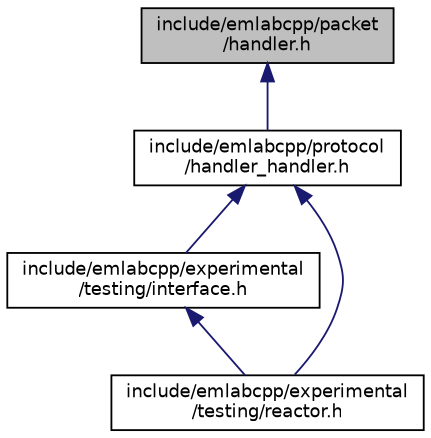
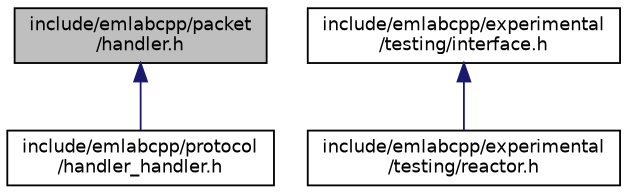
edge "include/emlabcpp/experimental /testing/interface.h" -> "include/emlabcpp/protocol /handler_handler.h": removed
edge "include/emlabcpp/experimental /testing/reactor.h" -> "include/emlabcpp/protocol /handler_handler.h": removed
